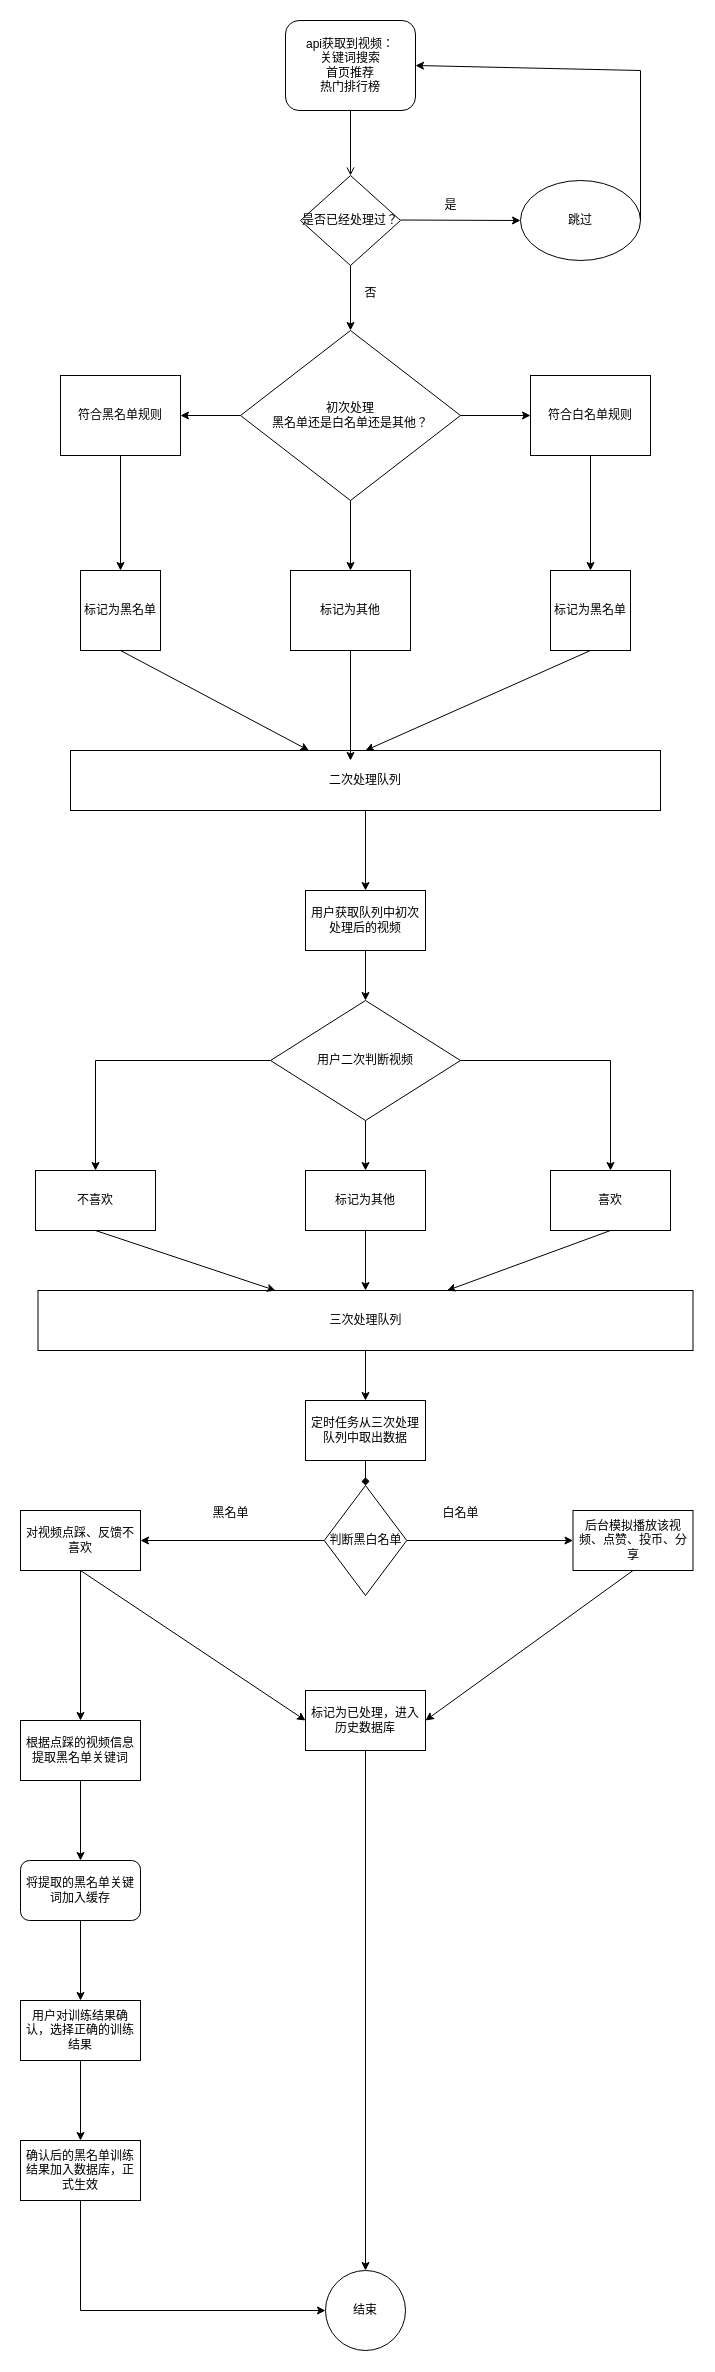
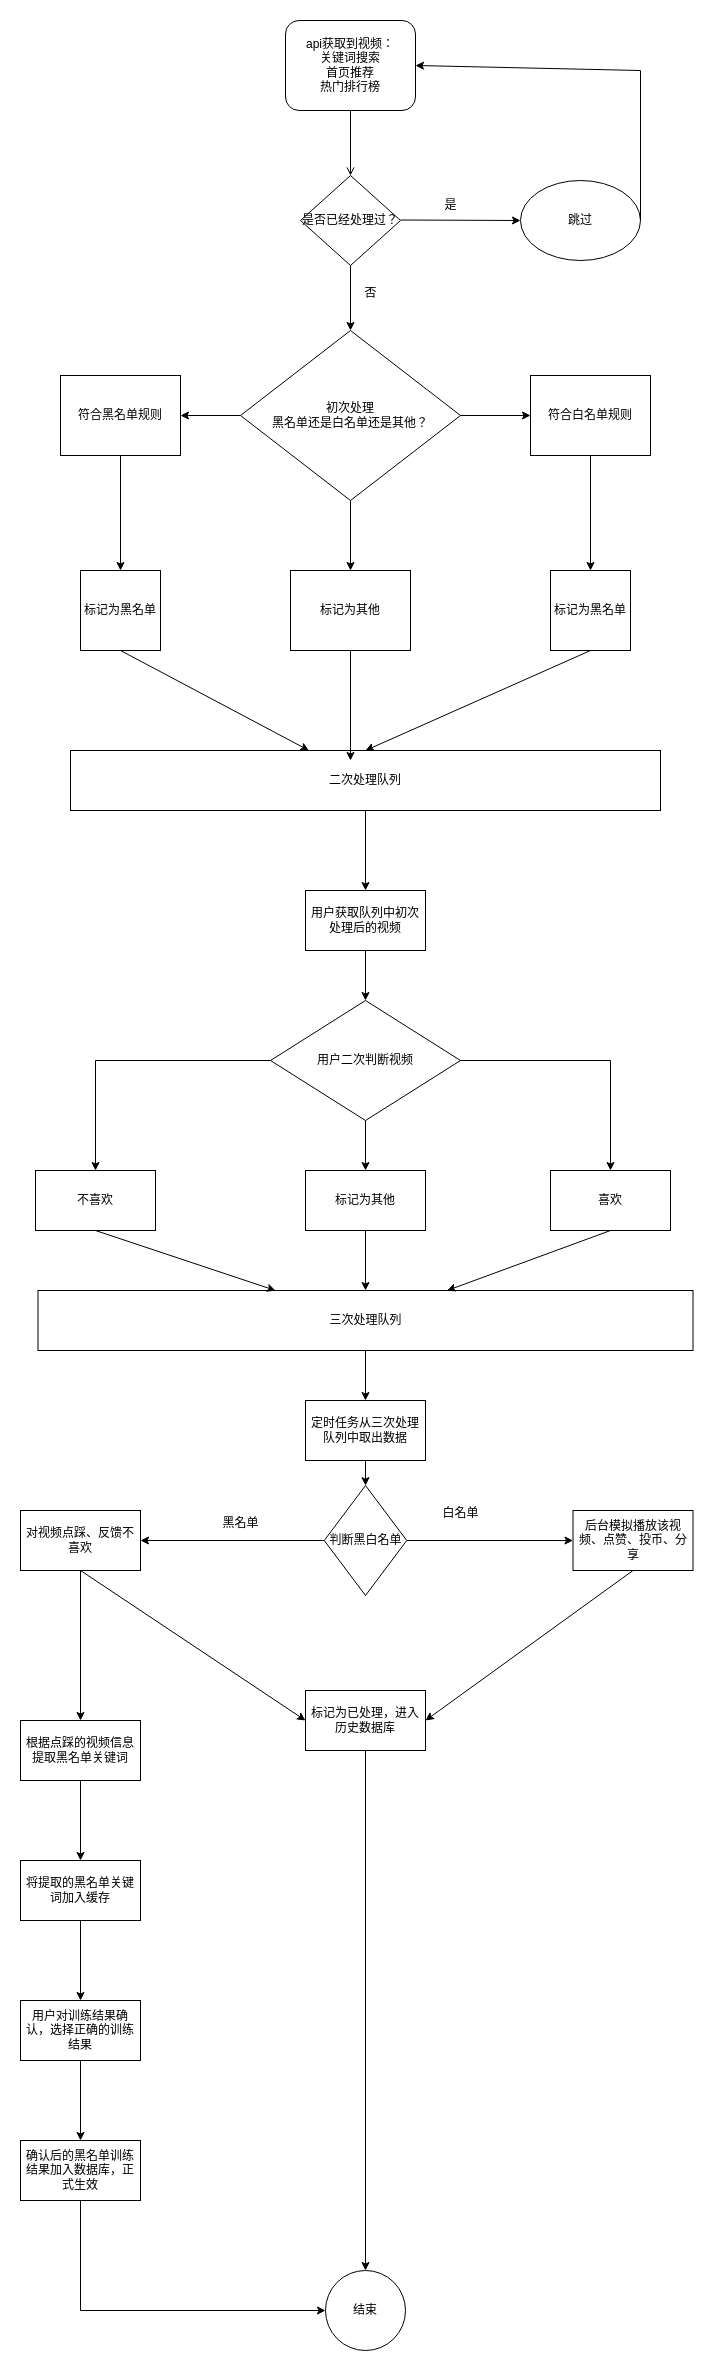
edge "定时任务从三次处理队列中取出数据" -> "判断黑白名单": arrowhead diamond -> classic
node "黑名单": moved (231, 1514) -> (241, 1524)
node "将提取的黑名单关键词加入缓存": shape rounded rectangle -> rectangle
